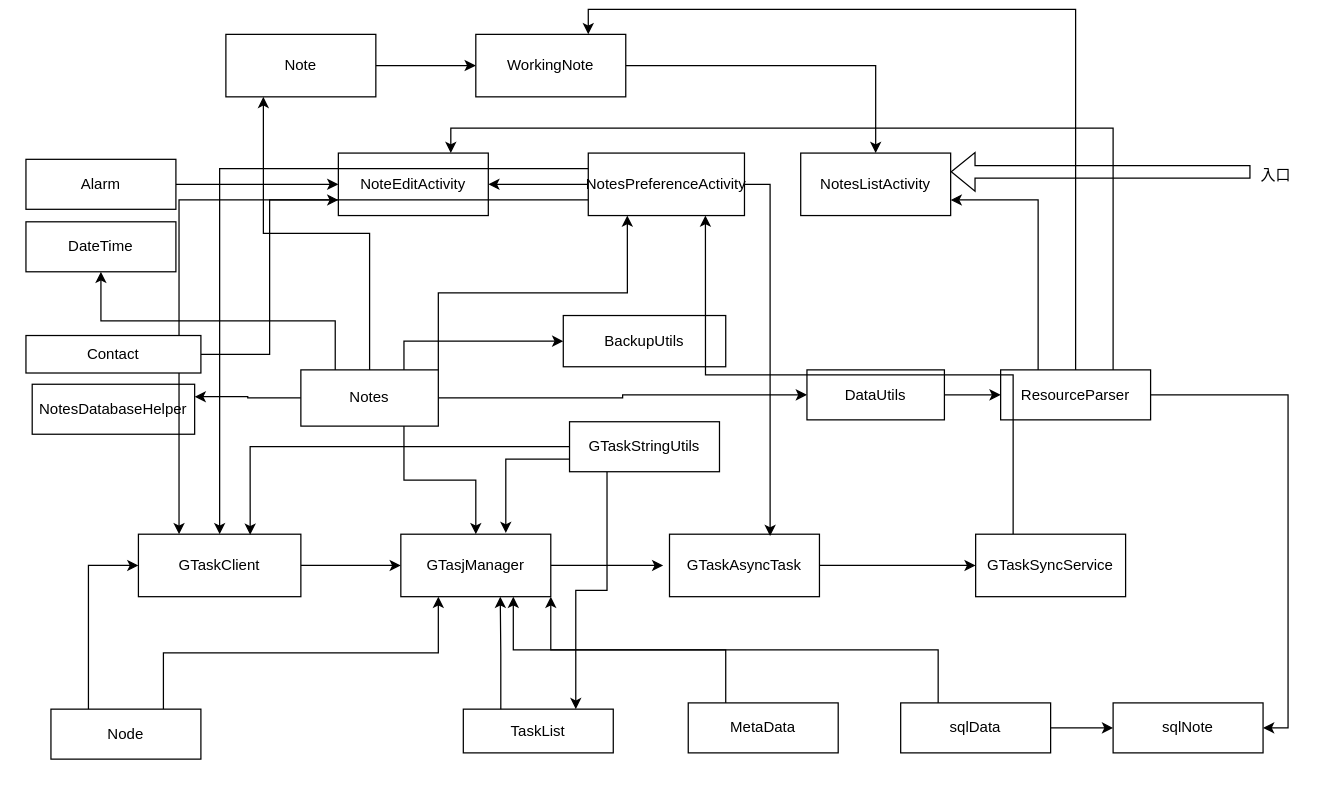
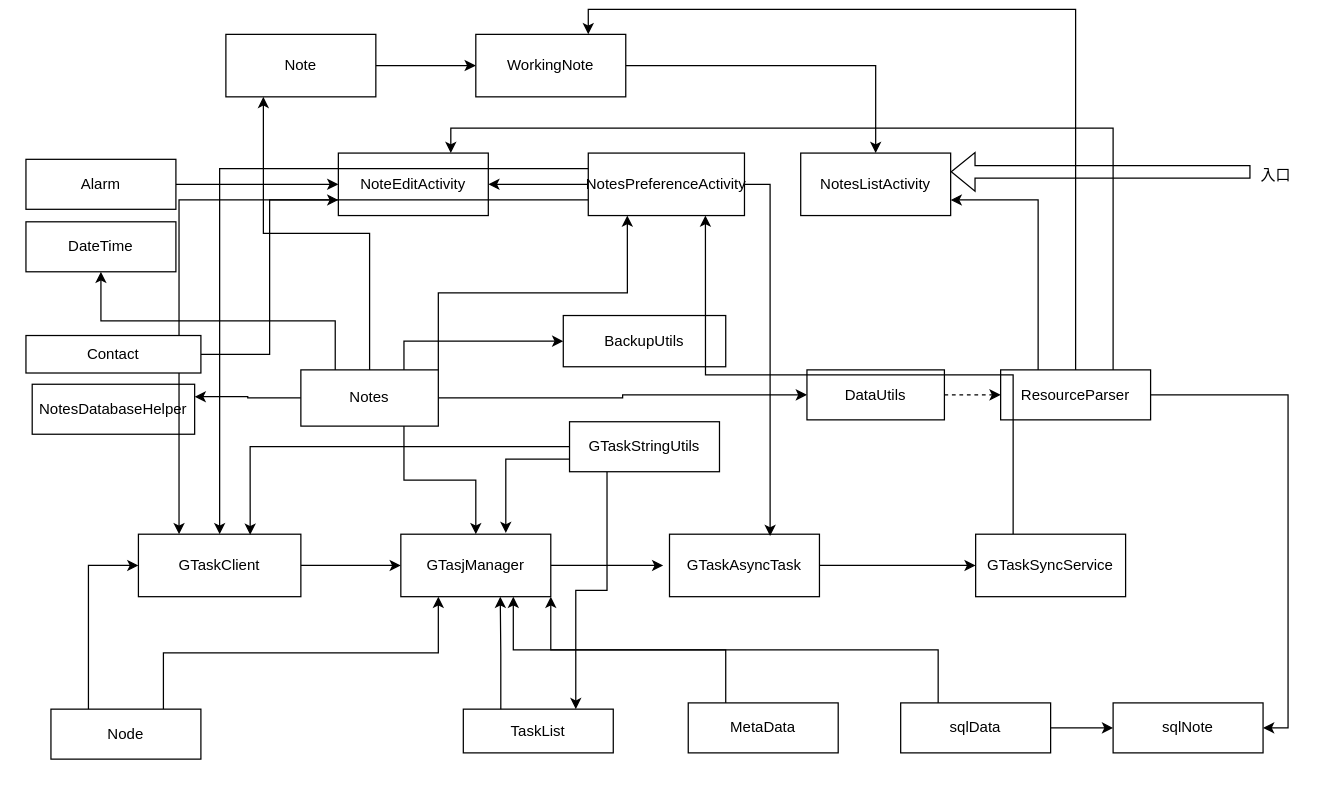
edge "DataUtils" -> "ResourceParser": style solid -> dashed
